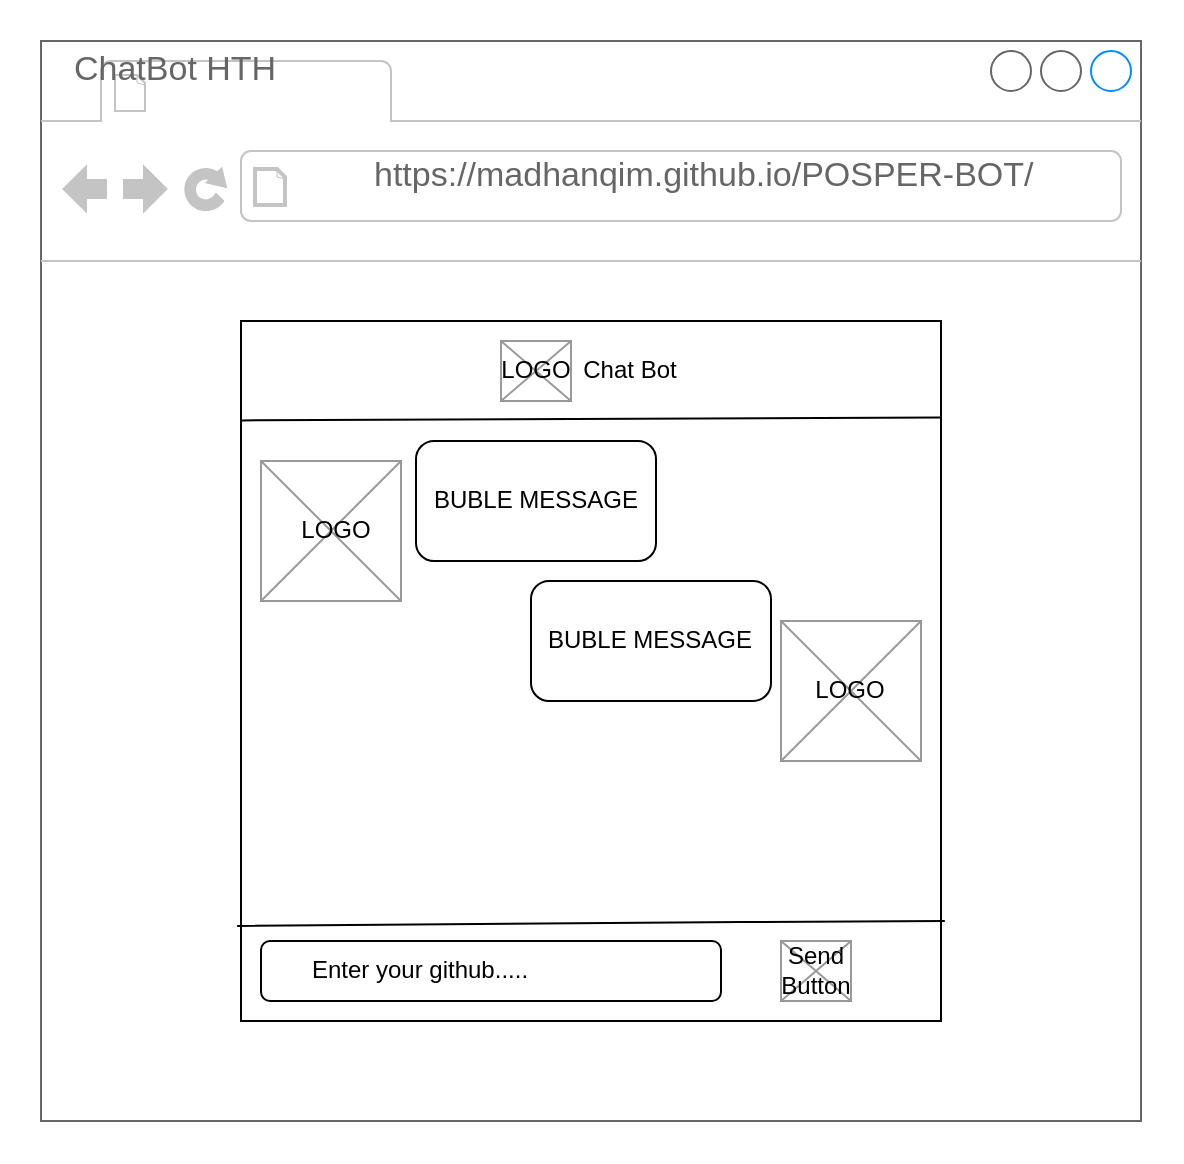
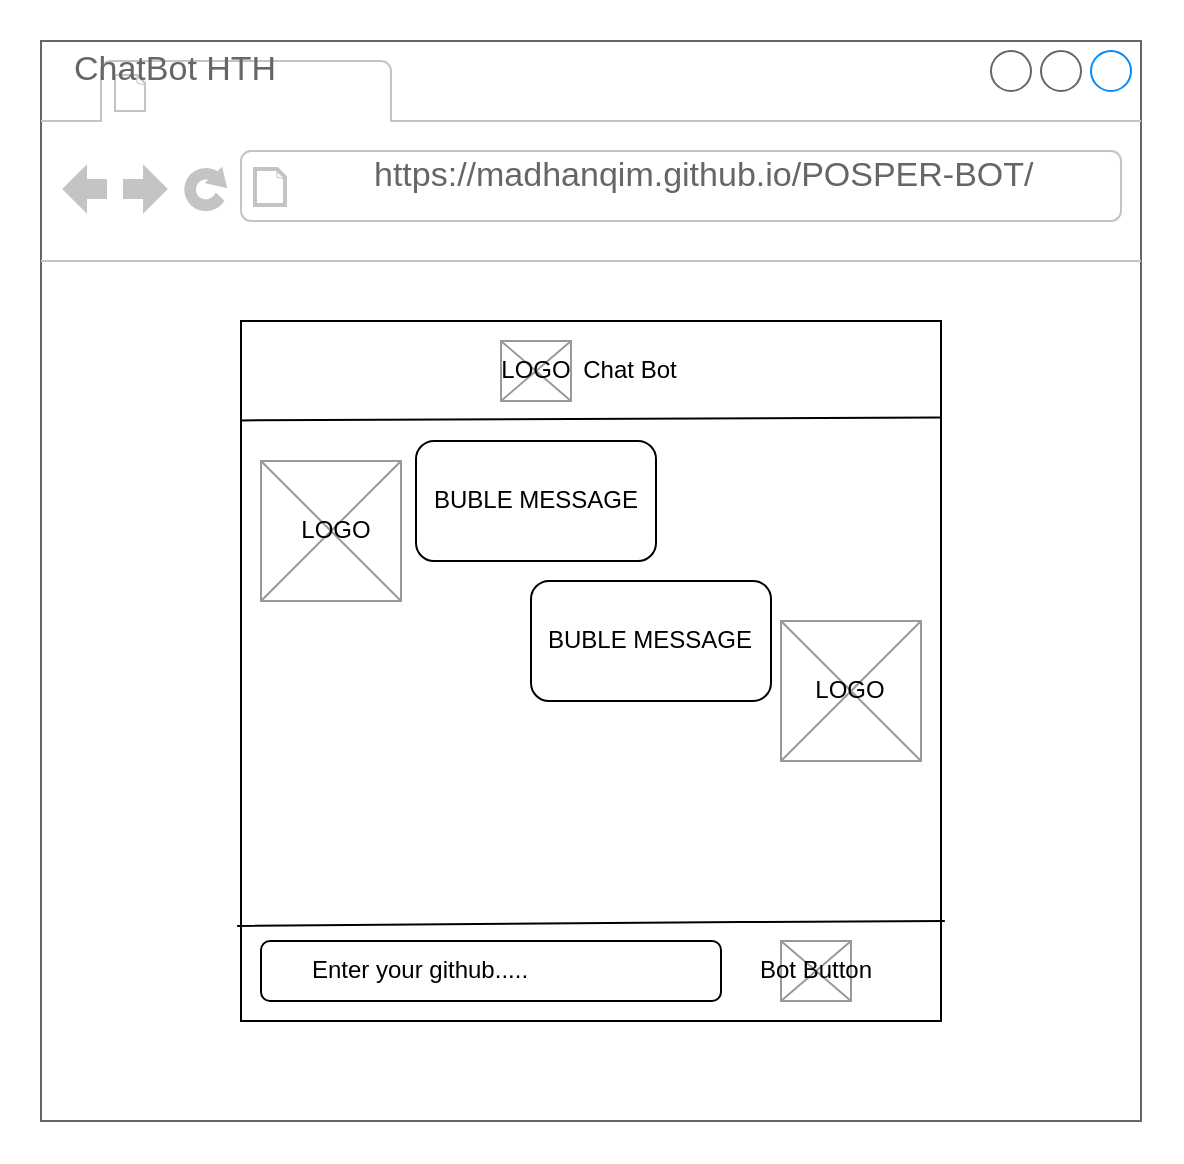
node "Send Button": label "Send Button" -> "Bot Button"
